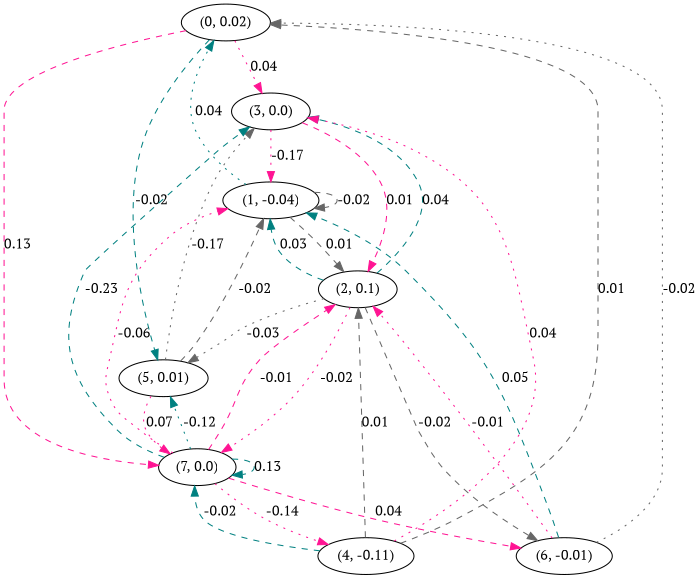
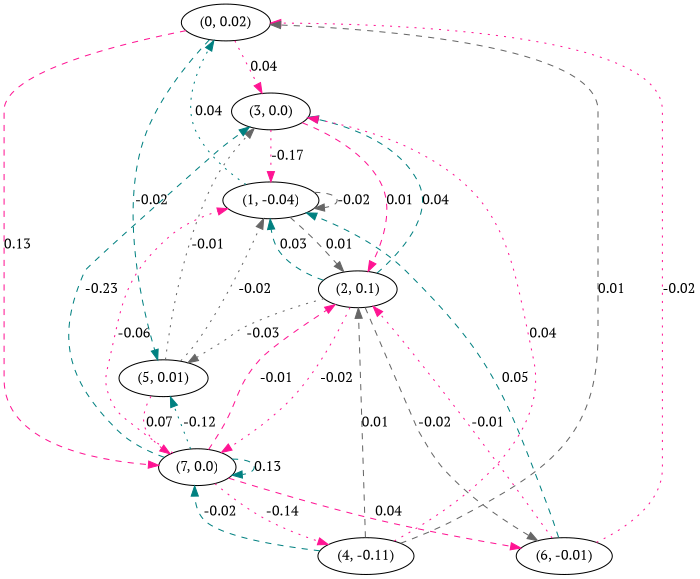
edge "(6, -0.01)" -> "(0, 0.02)": color gray40 -> deeppink
edge "(5, 0.01)" -> "(3, 0.0)": label "-0.17" -> "-0.01"
edge "(5, 0.01)" -> "(1, -0.04)": style dashed -> dotted
